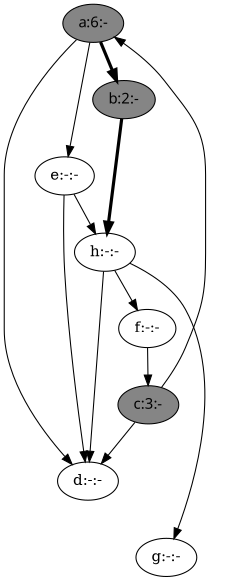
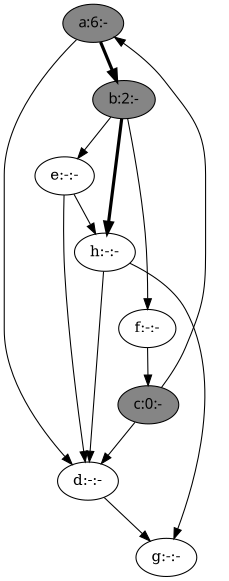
edge "a:6:-" -> "e:-:-": now "b:2:-" -> "e:-:-"
edge "h:-:-" -> "f:-:-": now "b:2:-" -> "f:-:-"
node "c:3:-": label "c:3:-" -> "c:0:-"
edge "d:-:-" -> "g:-:-": added
